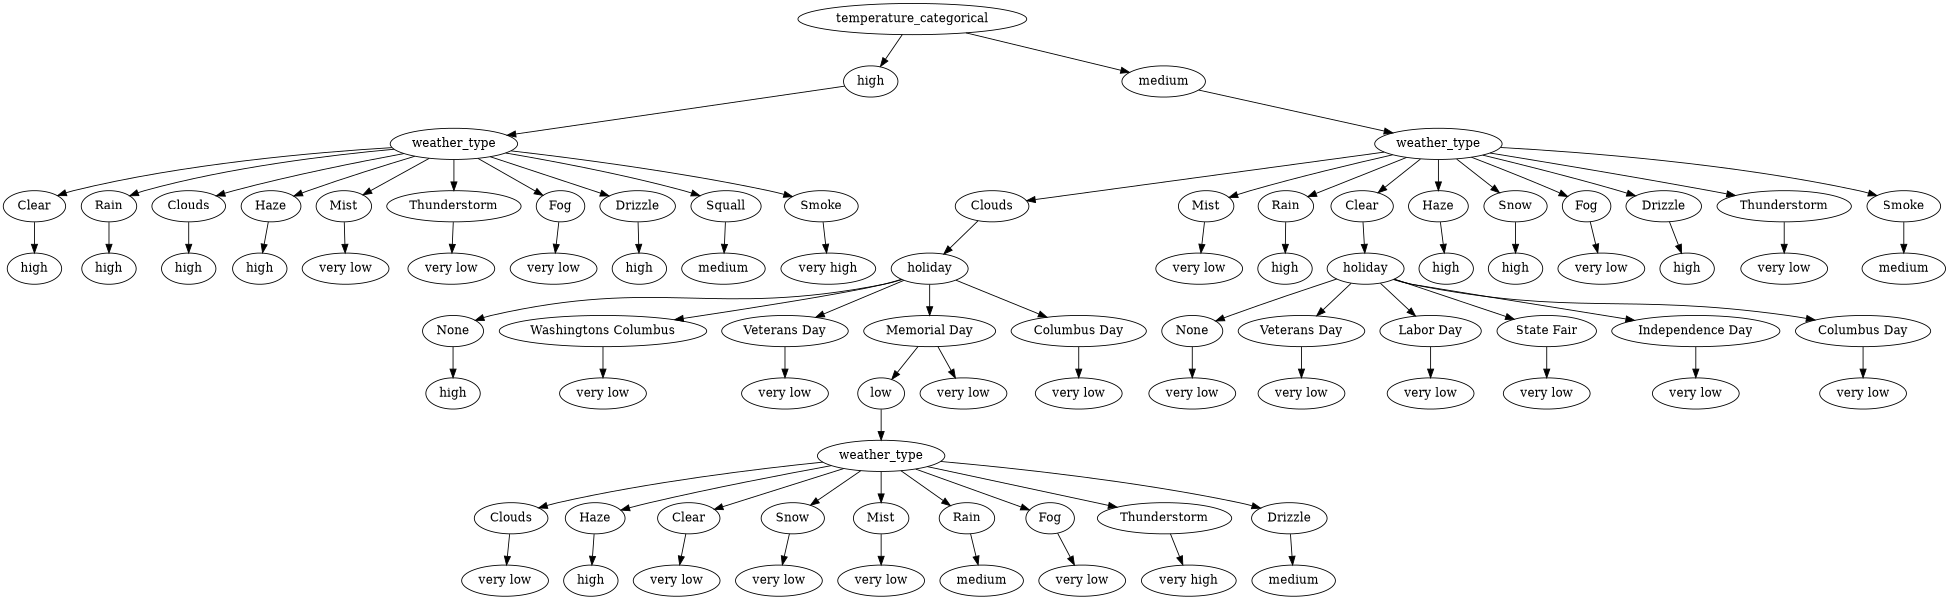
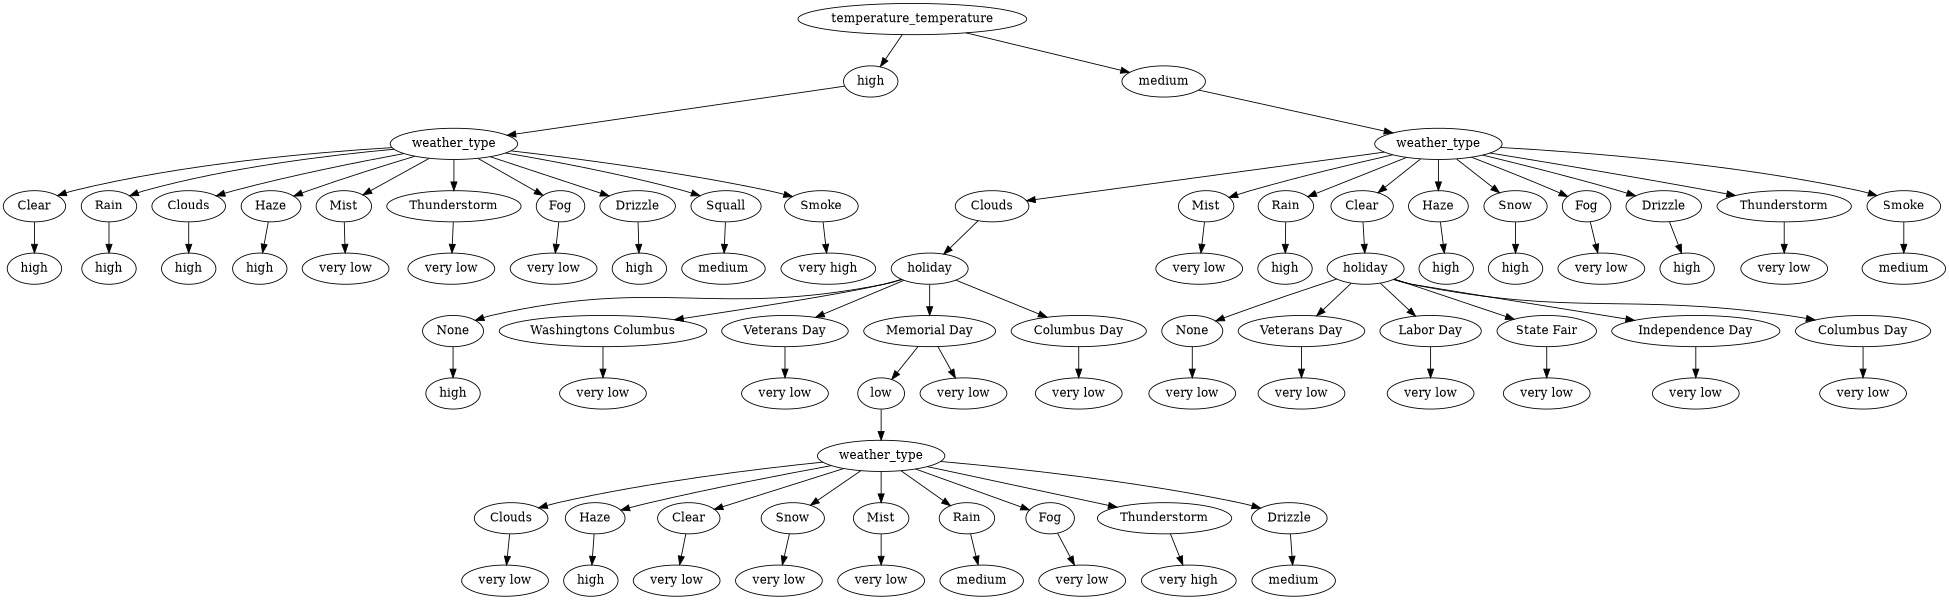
node "temperature_categorical": label "temperature_categorical" -> "temperature_temperature"
